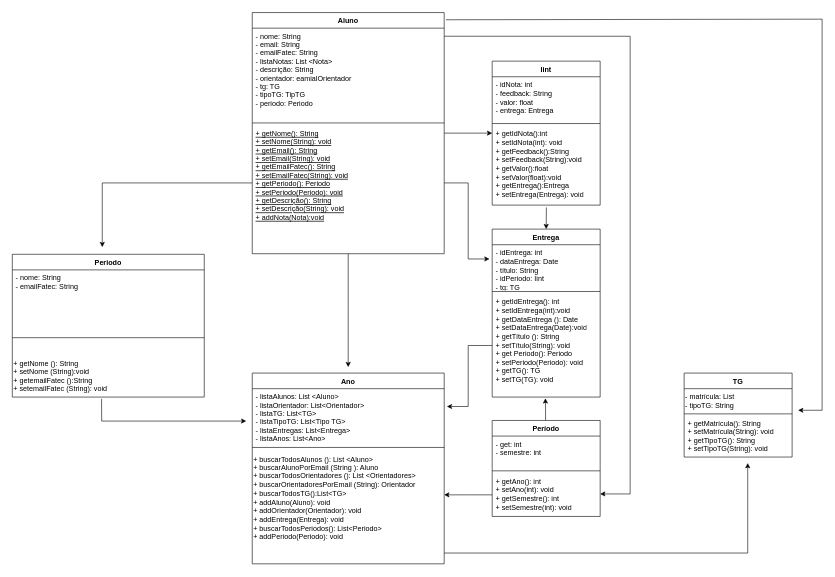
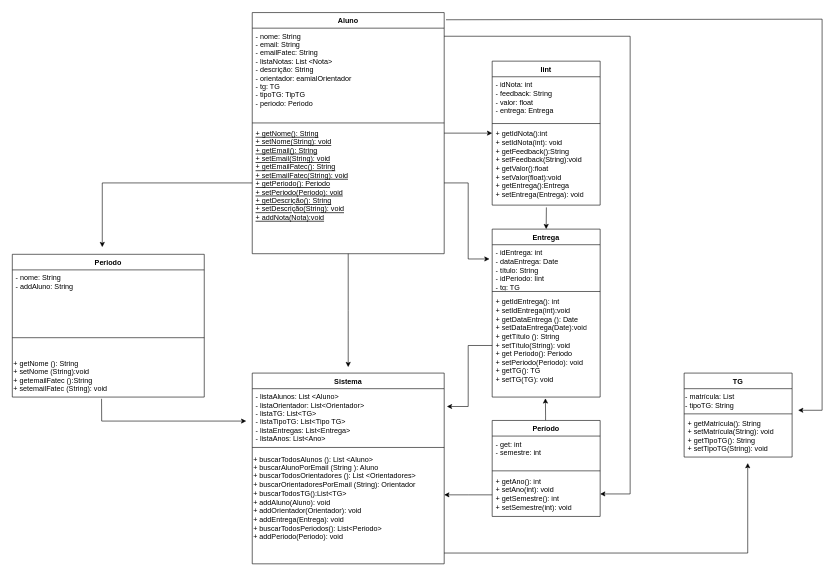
node "- nome: String - emailFatec: String": label "- nome: String - emailFatec: String" -> "- nome: String - addAluno: String"
node "Ano": label "Ano" -> "Sistema"
